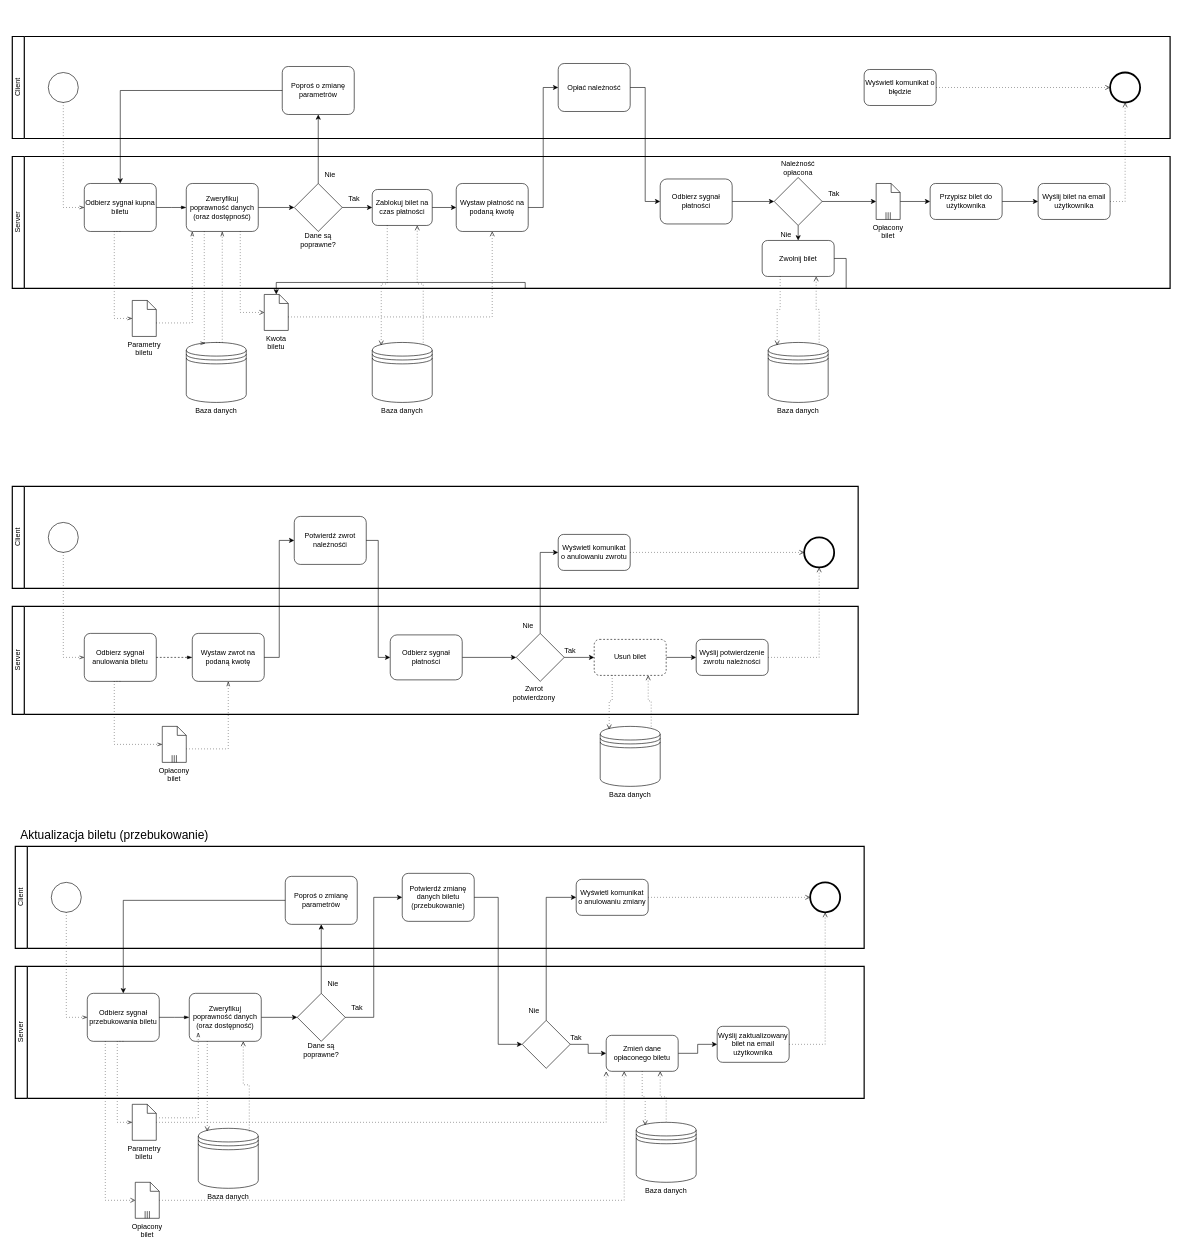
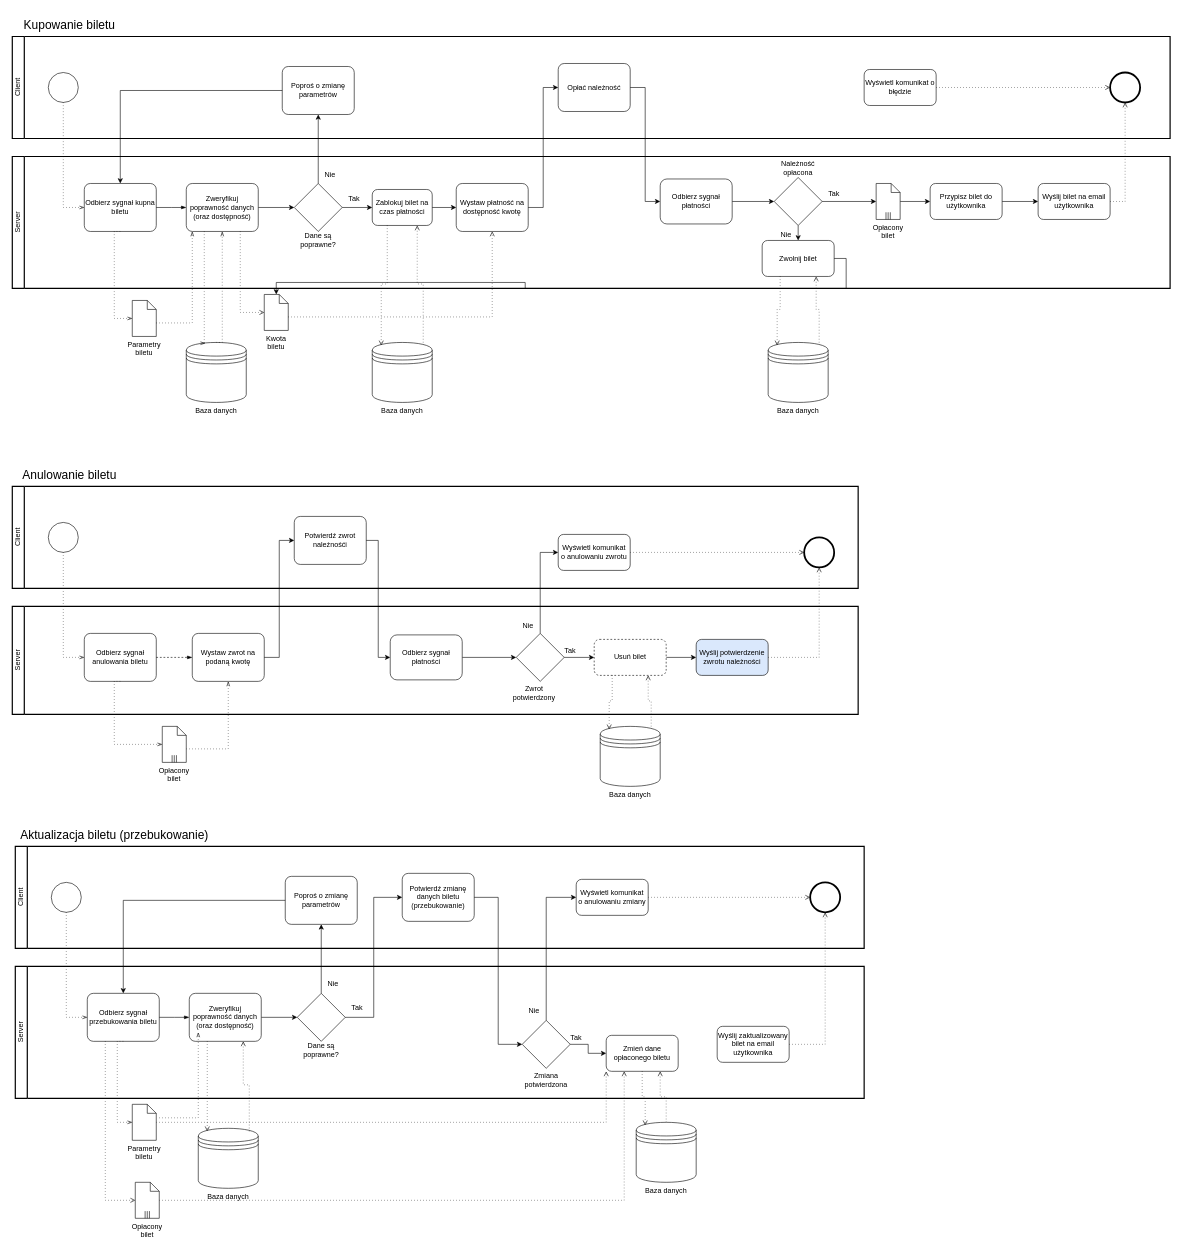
node "Kupowanie biletu": added
node "Wystaw płatność na podaną kwotę": label "Wystaw płatność na podaną kwotę" -> "Wystaw płatność na dostępność kwotę"
node "Anulowanie biletu": added
node "Wyślij potwierdzenie zwrotu należności": fillcolor #ffffff -> #dae8fc
edge "Zmień dane opłaconego biletu" -> "Wyślij zaktualizowany bilet na email użytkownika": removed
node "Zmiana potwierdzona": added
